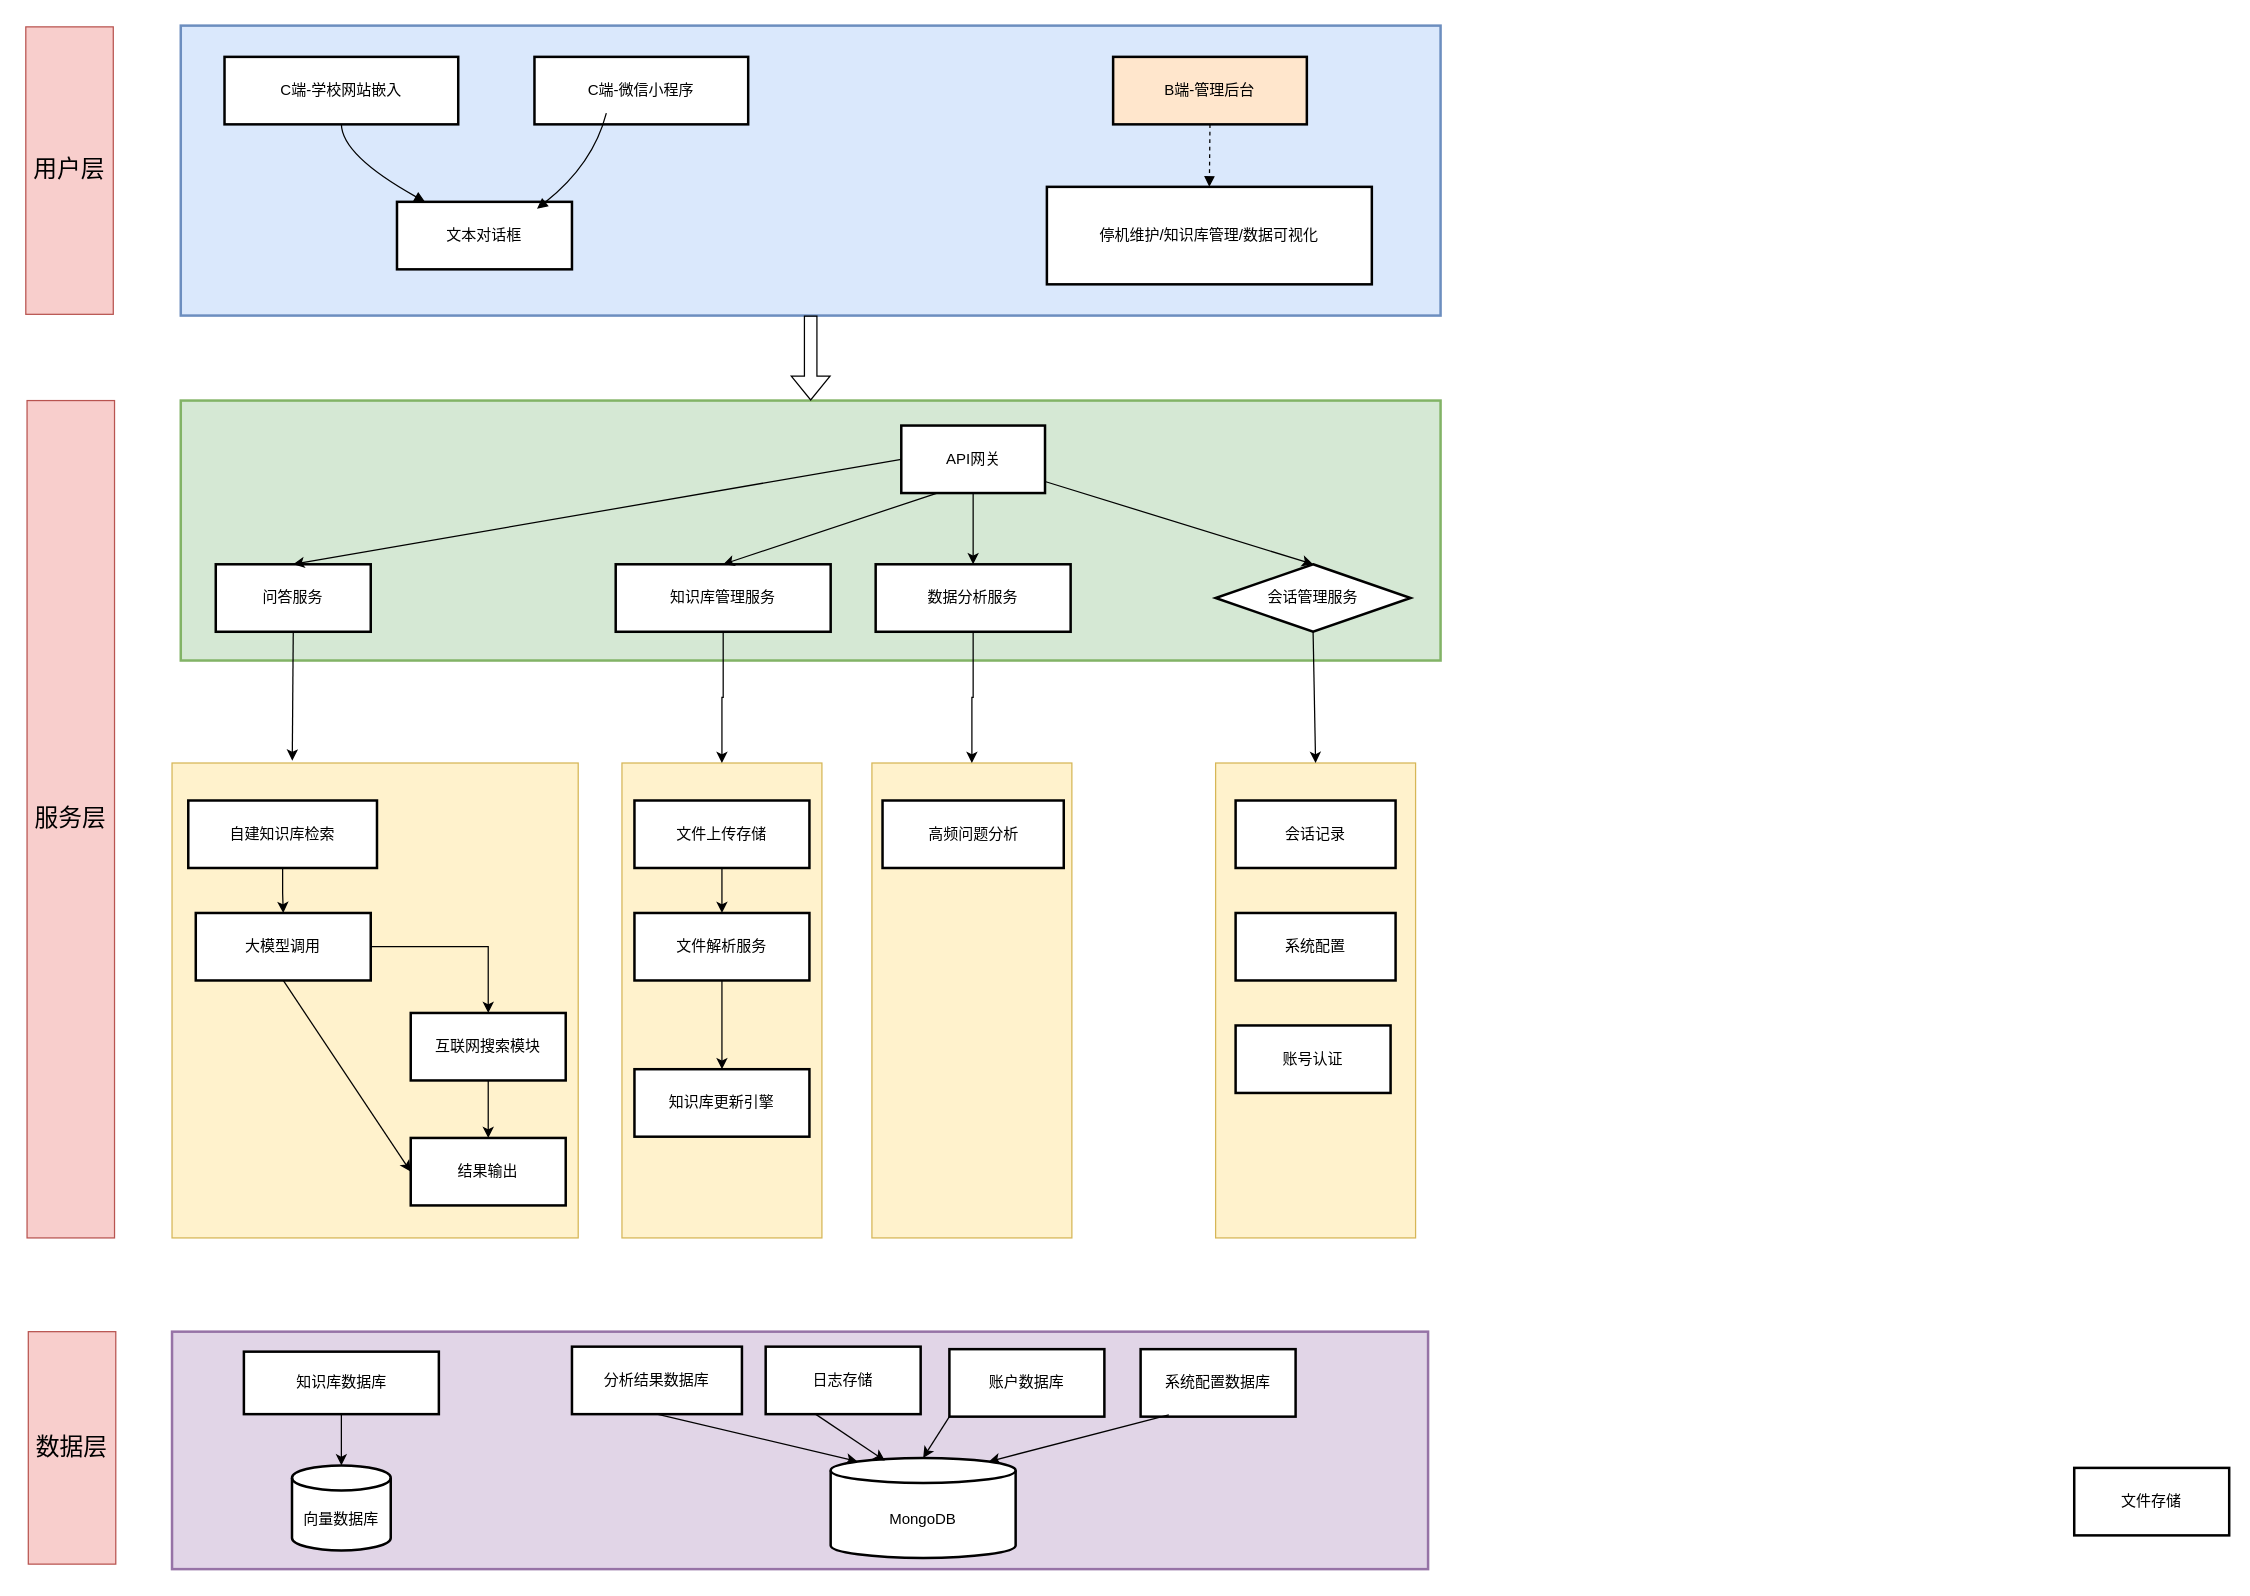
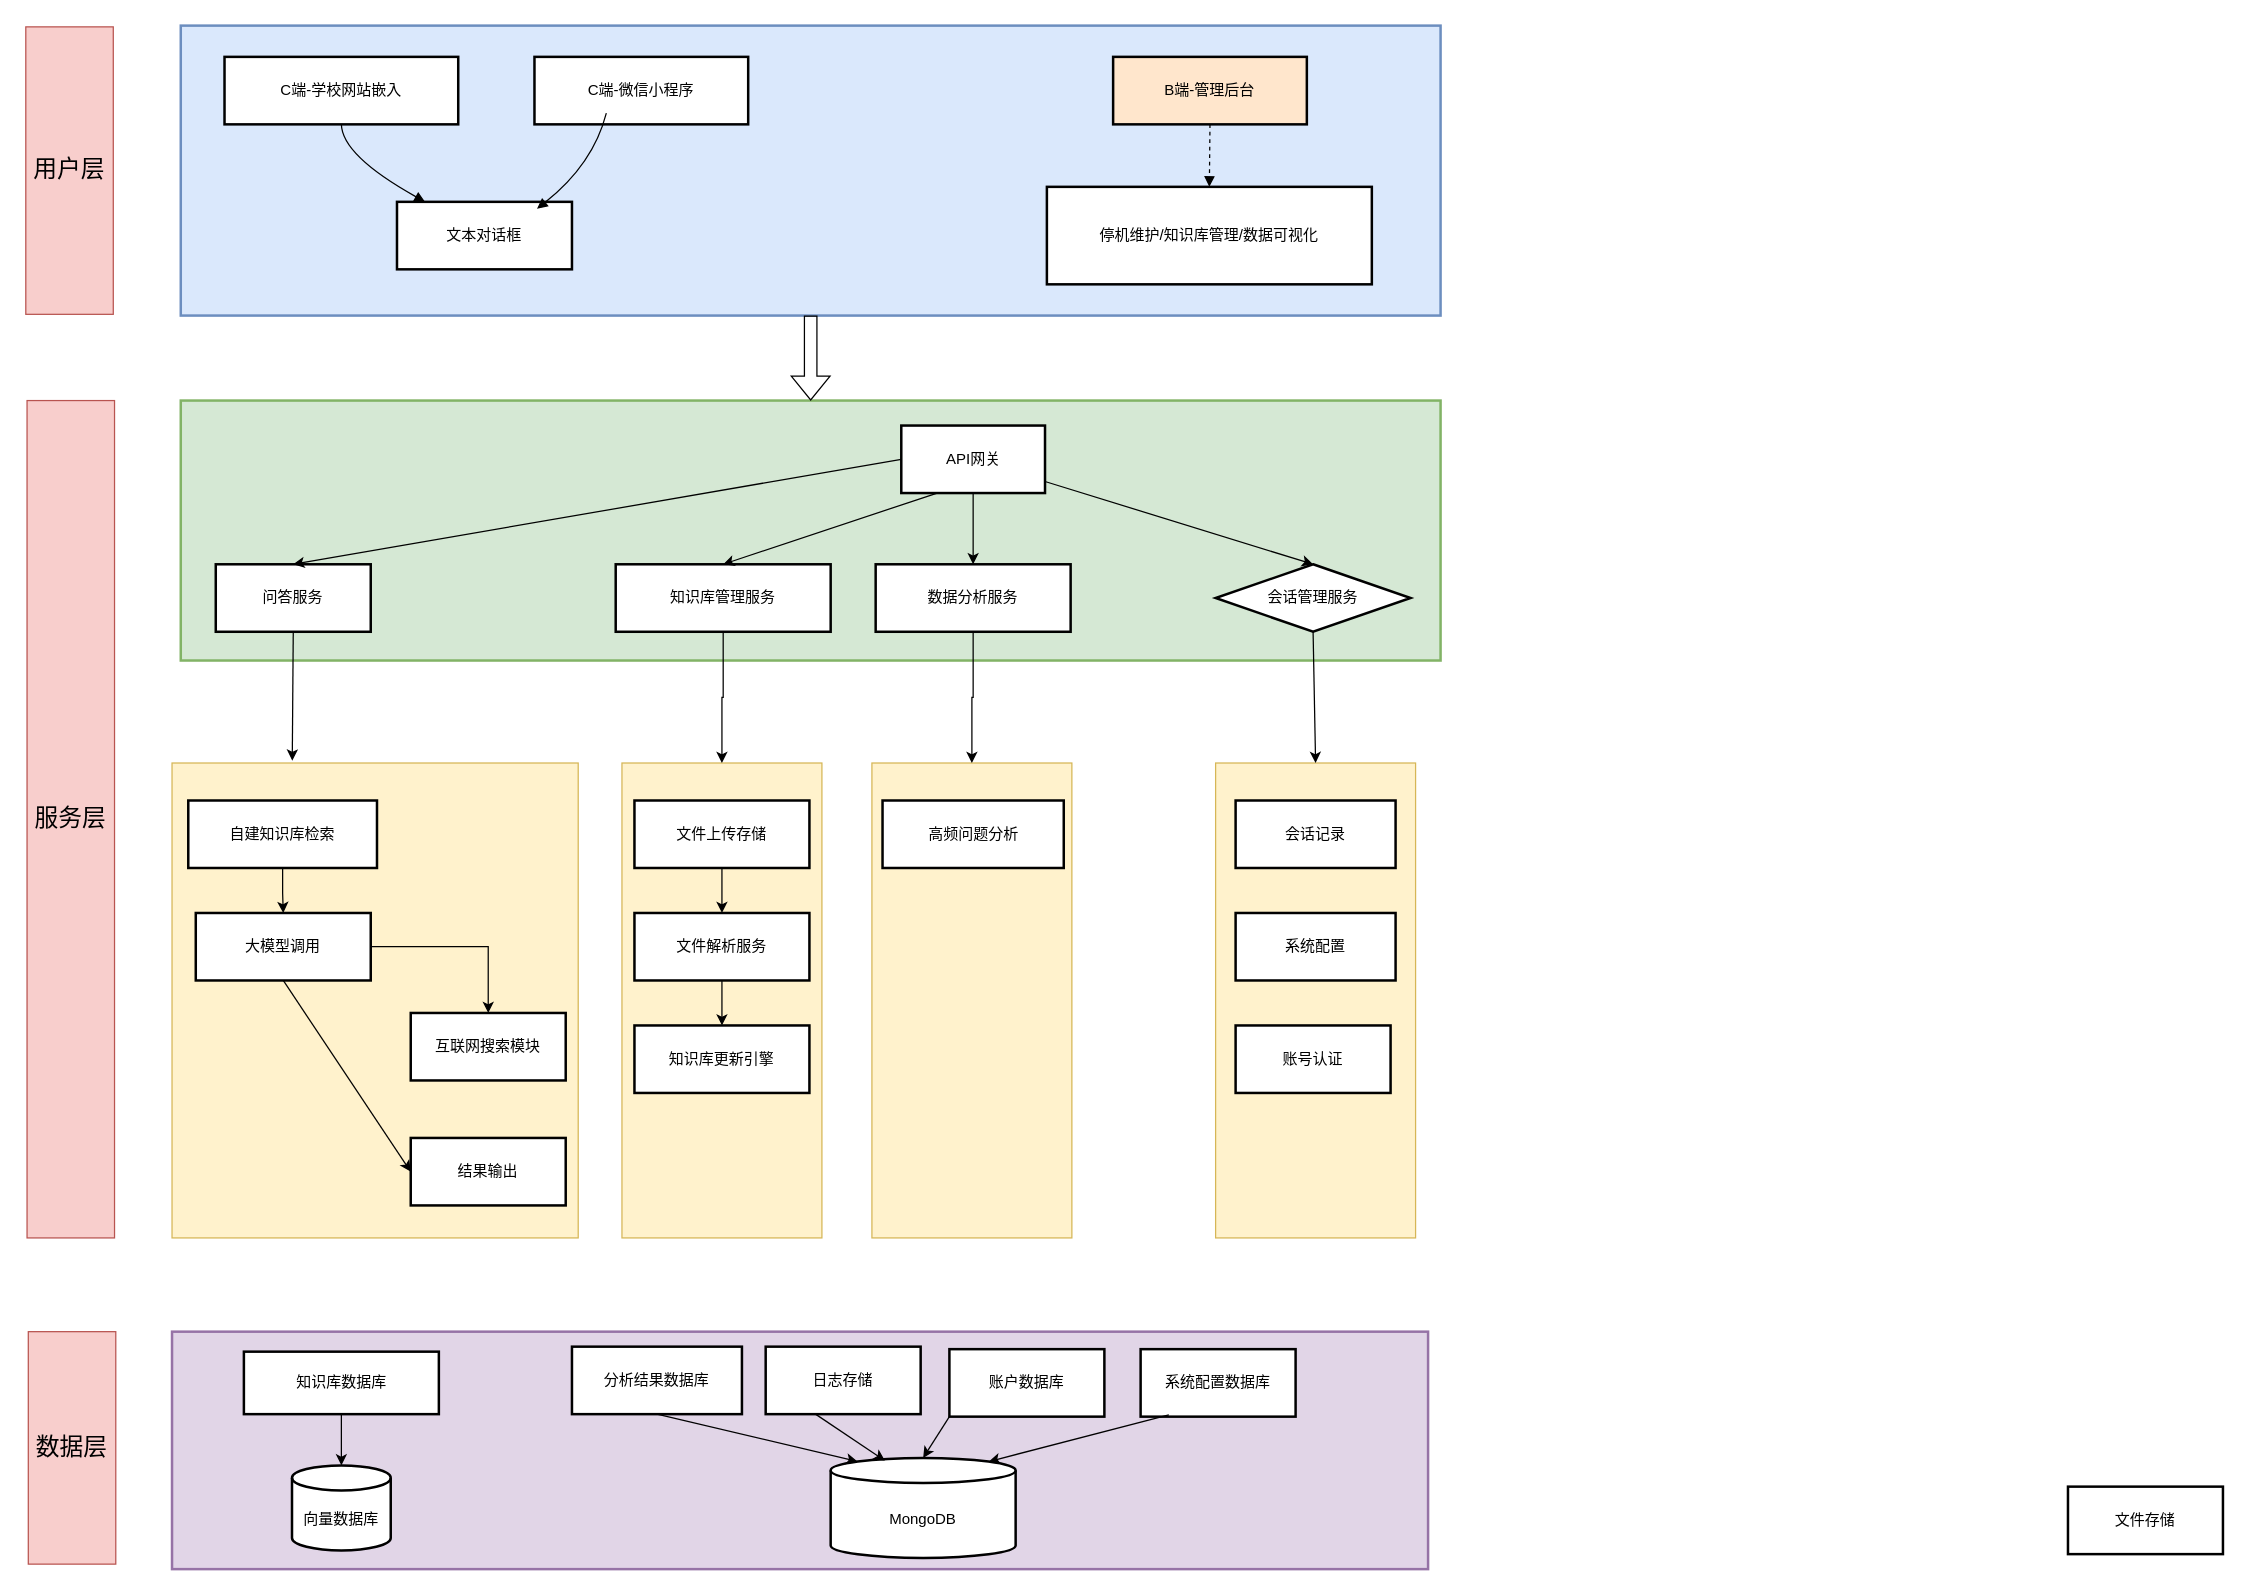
node "知识库更新引擎": moved (722, 1103) -> (722, 1059)
edge "互联网搜索模块" -> "结果输出": removed
node "文件存储": moved (2152, 1502) -> (2146, 1521)
